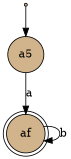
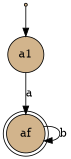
node "a5": label "a5" -> "a1"
